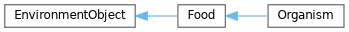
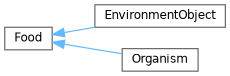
edge "Food" -> "EnvironmentObject": reversed
